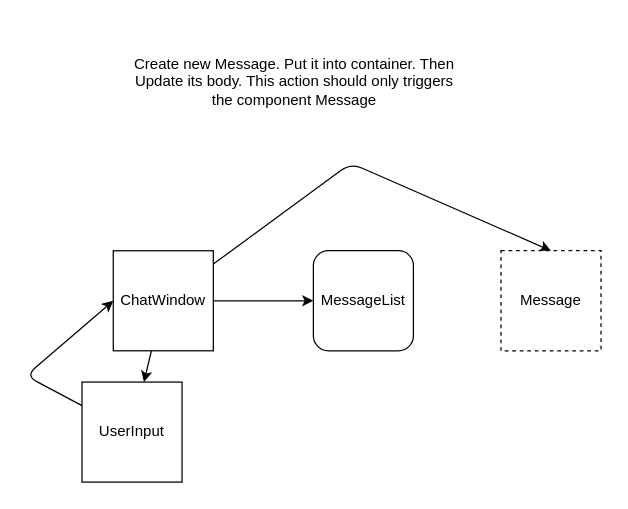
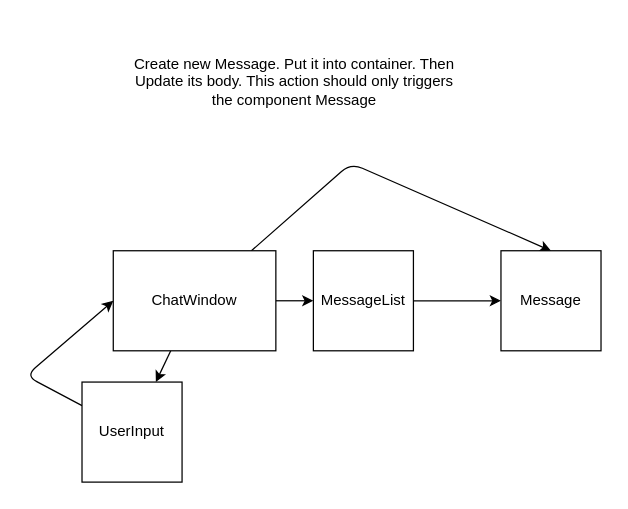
node "ChatWindow": size 100x100 -> 163x100
node "MessageList": shape rounded rectangle -> rectangle
edge "MessageList" -> "Message": added
node "Message": style dashed -> solid
